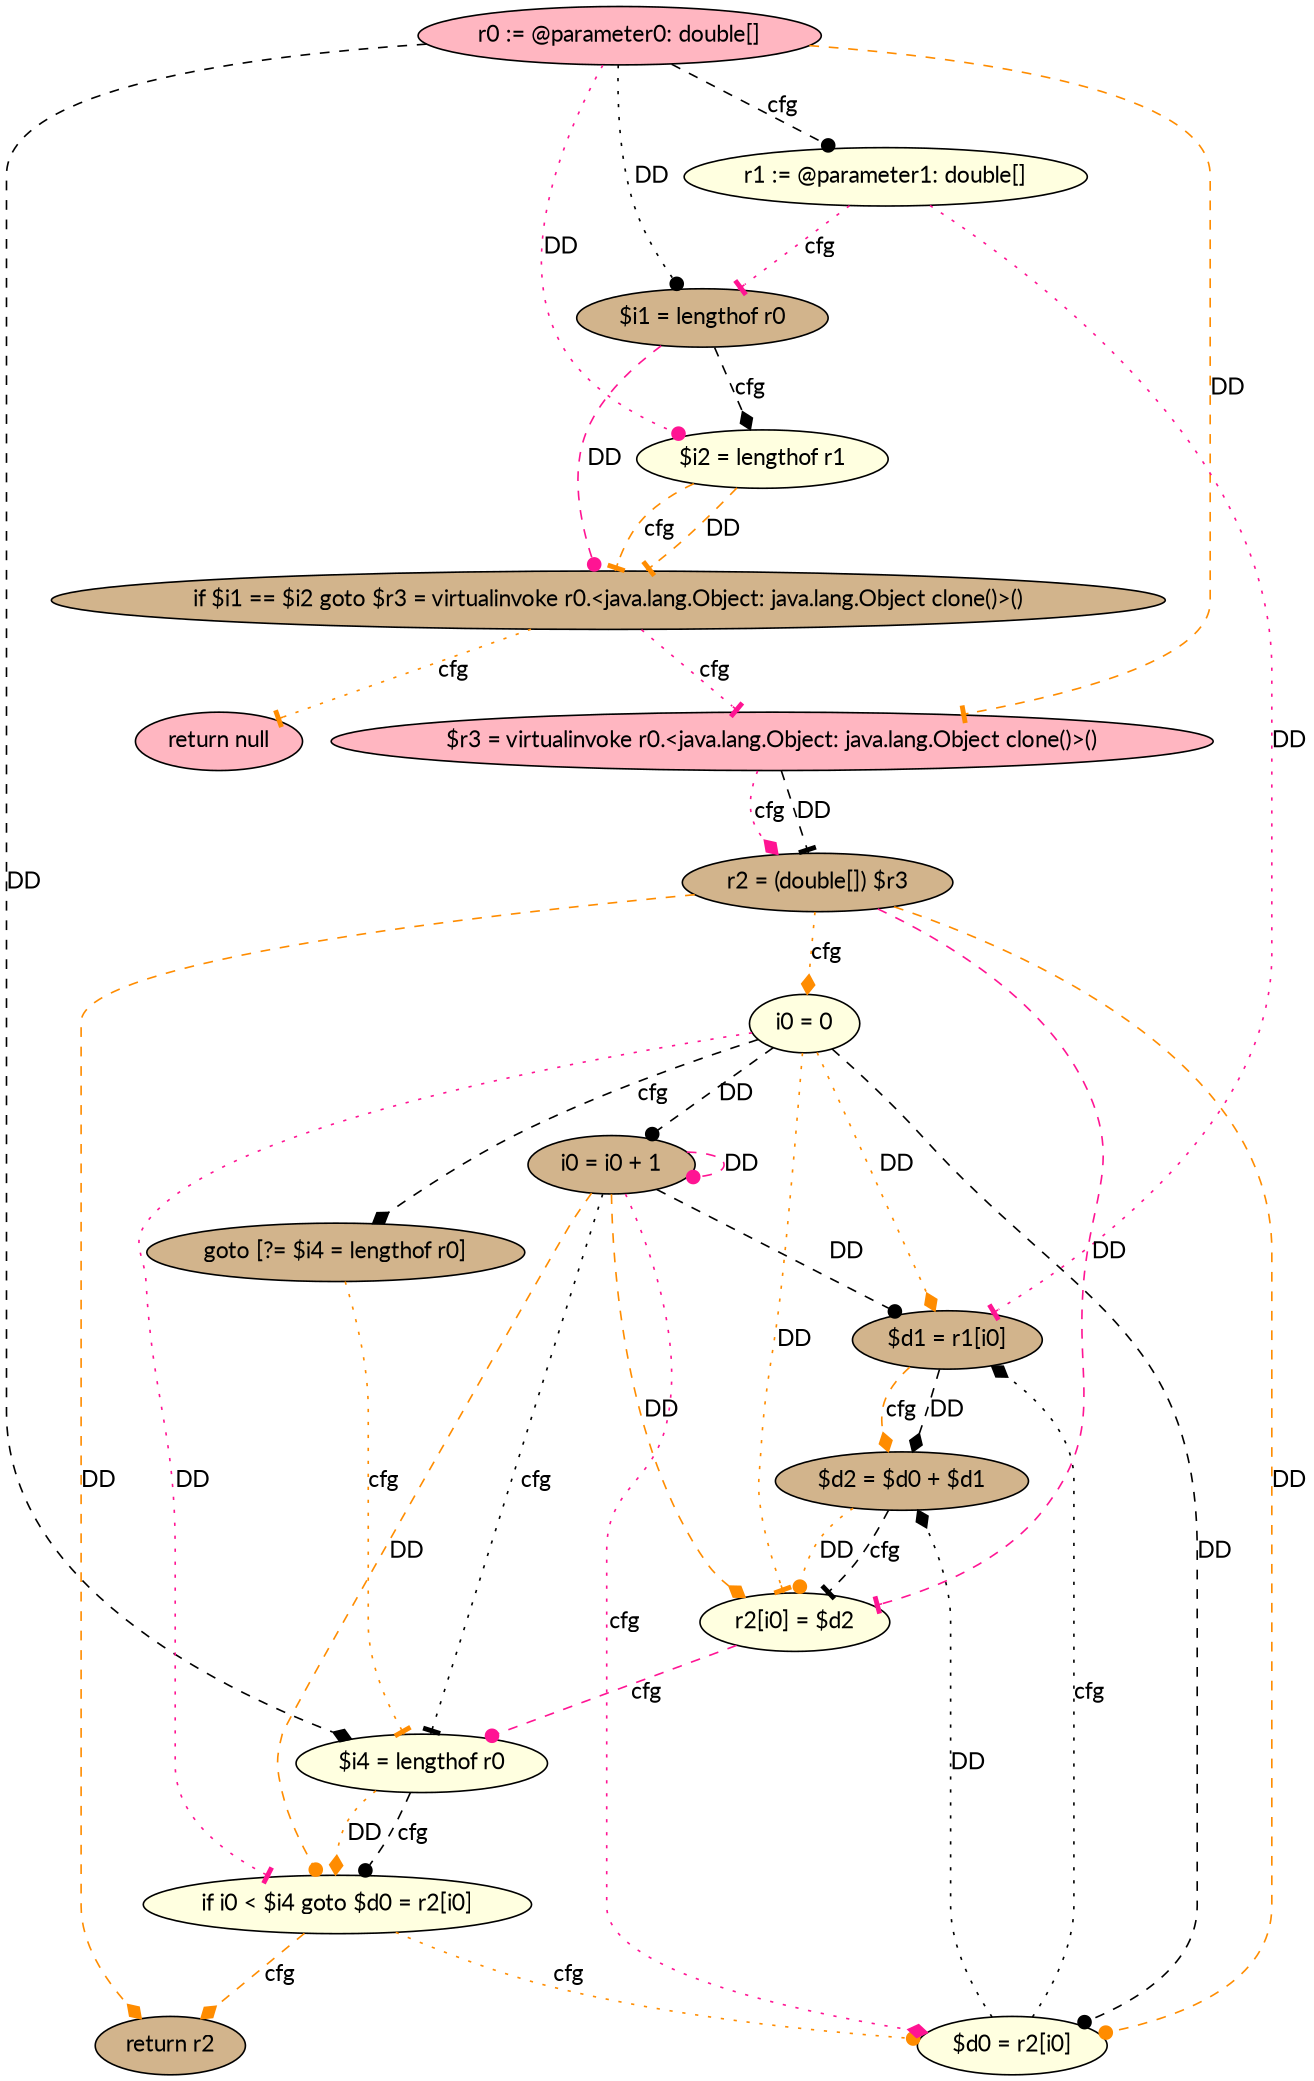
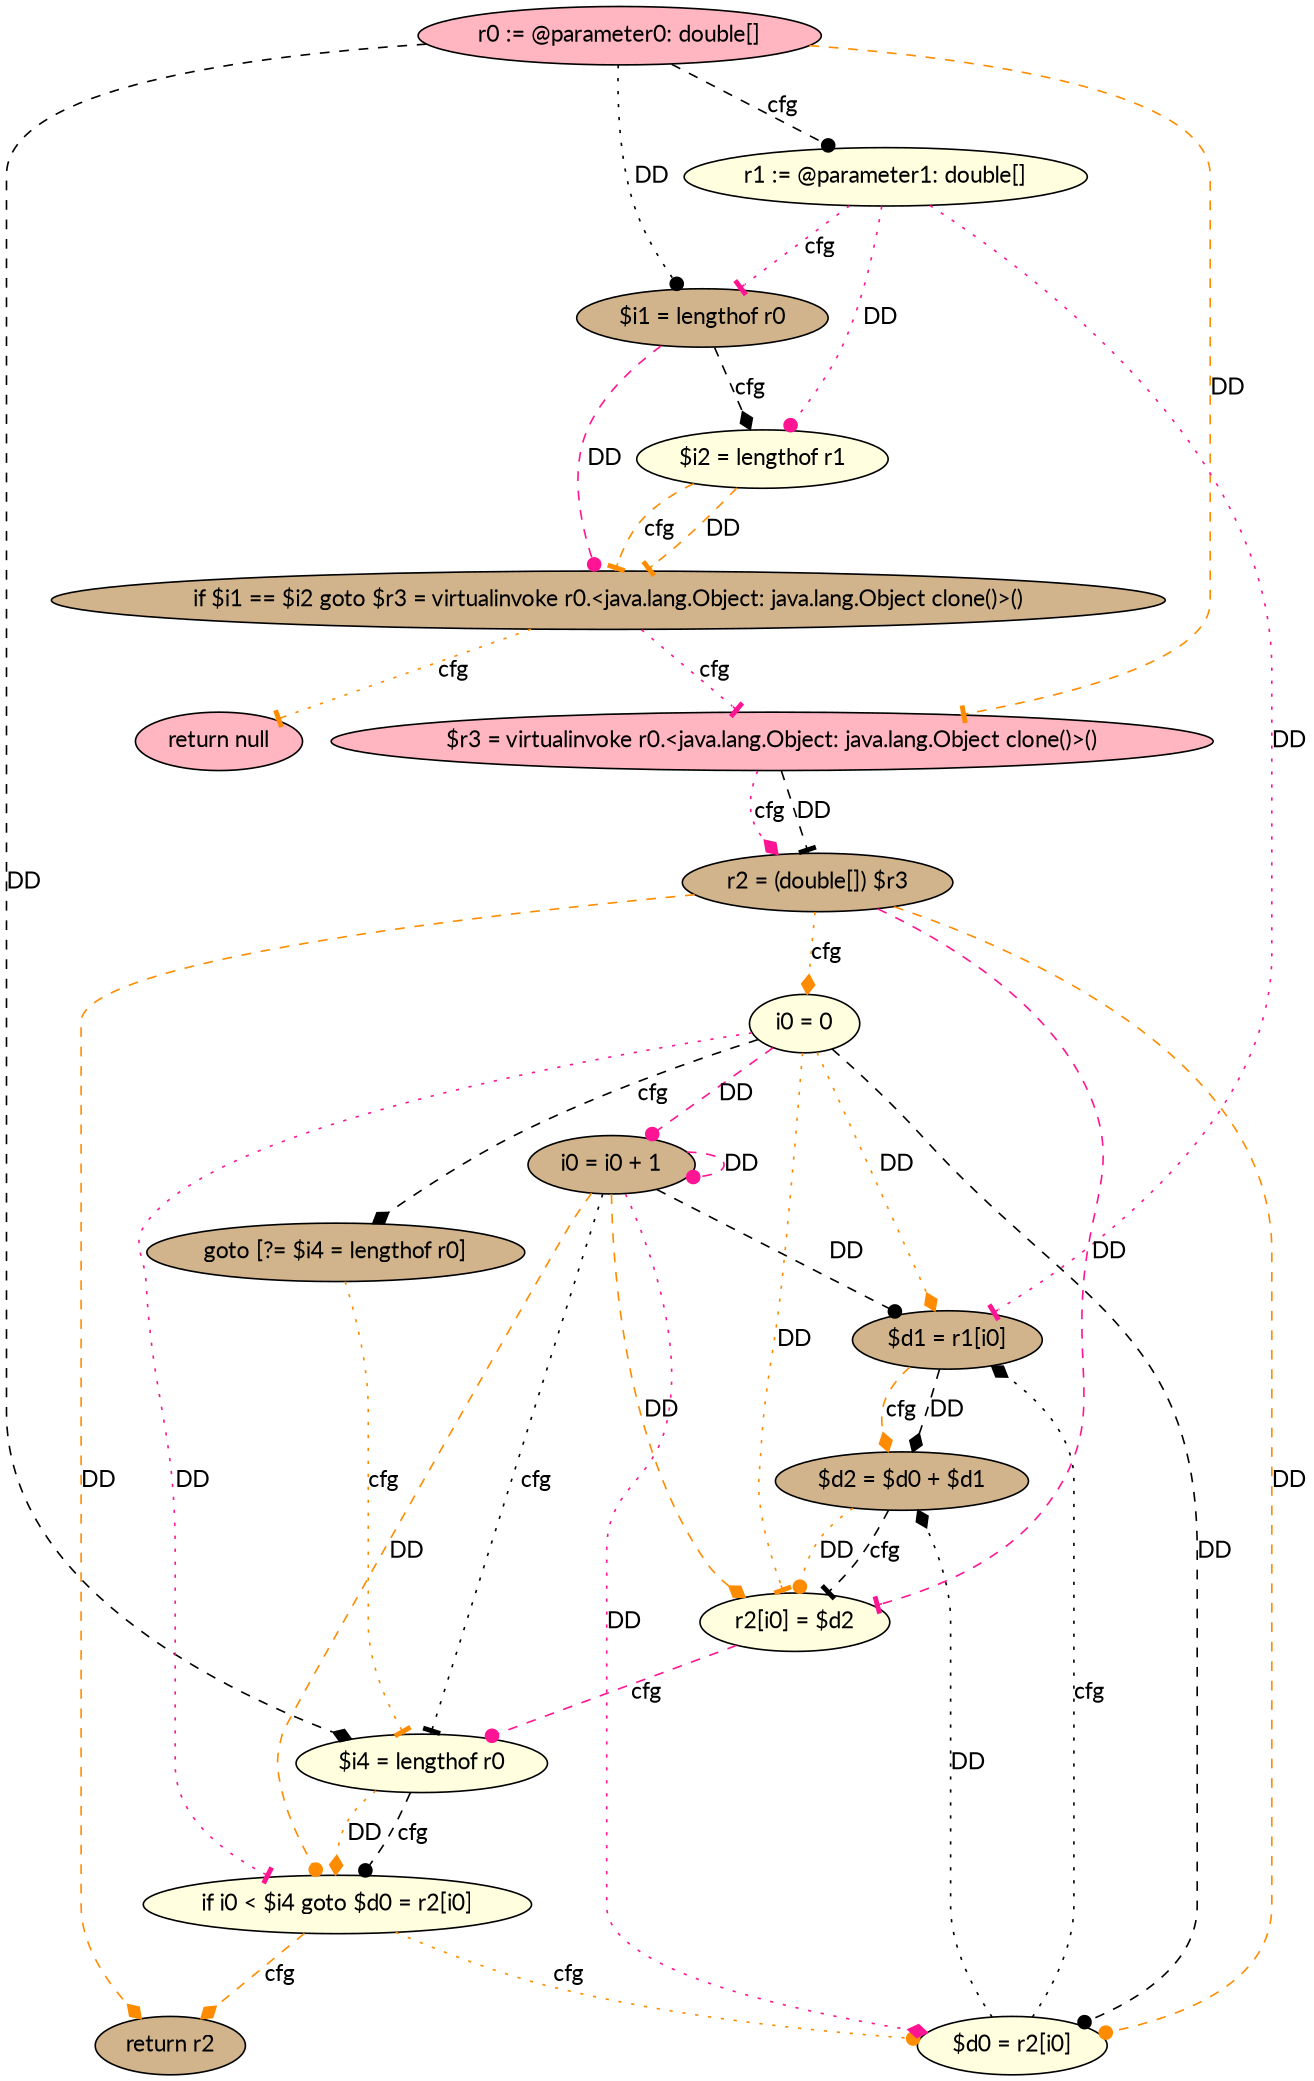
edge "r0 := @parameter0: double[]" -> "$i2 = lengthof r1": now "r1 := @parameter1: double[]" -> "$i2 = lengthof r1"
edge "i0 = 0" -> "i0 = i0 + 1": color black -> deeppink
edge "i0 = i0 + 1" -> "$d0 = r2[i0]": label "cfg" -> "DD"
